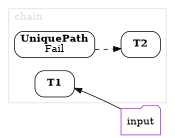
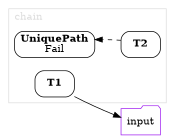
edge "UniquePath" -> "T2": reversed
edge "input" -> "T1": reversed
